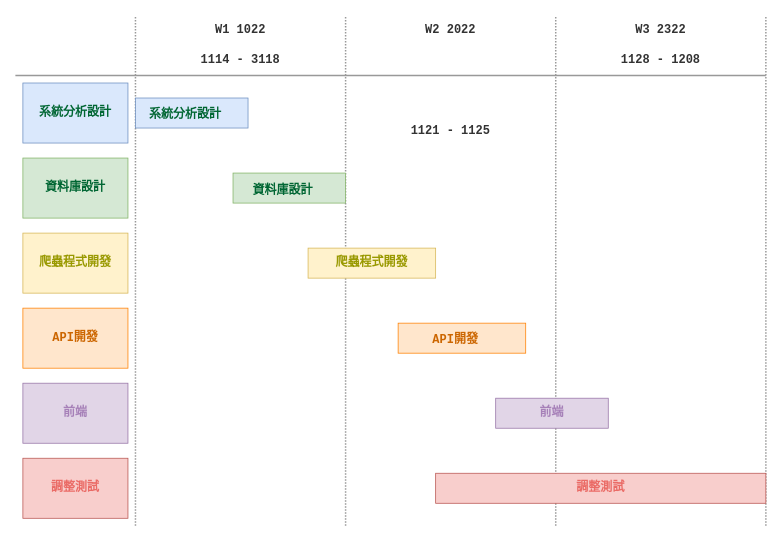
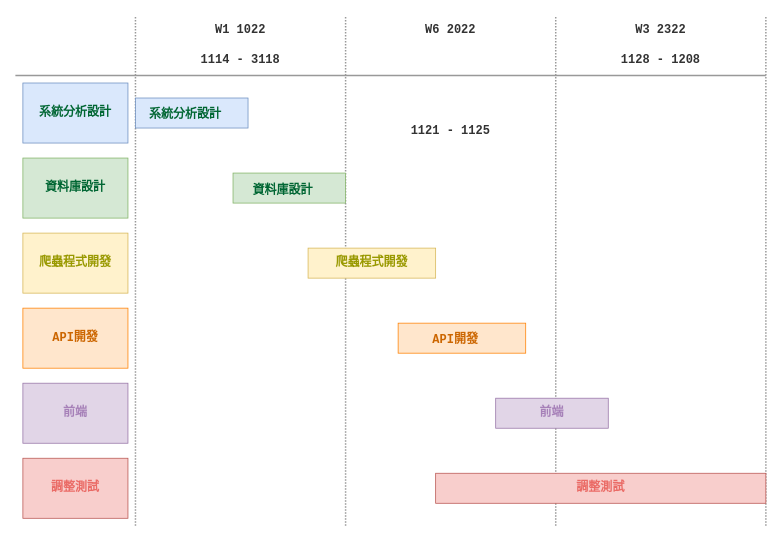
node "W2 2022": label "W2 2022" -> "W6 2022"
